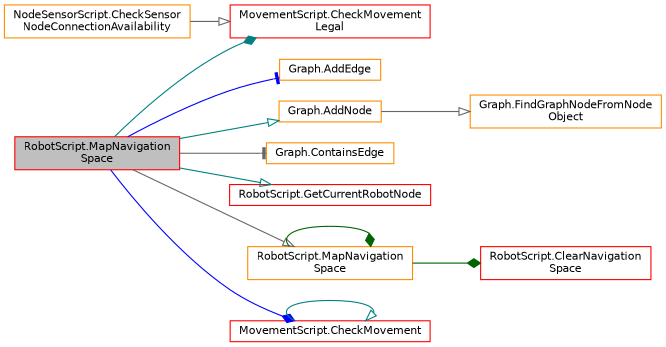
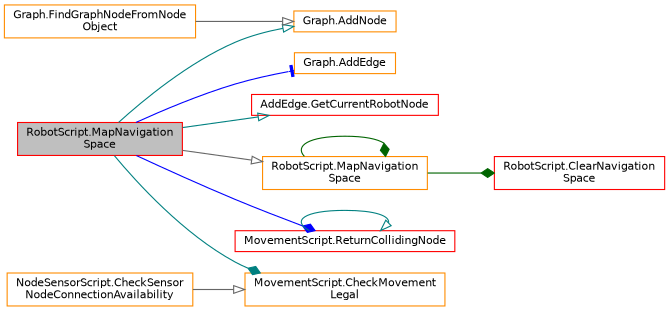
node "MovementScript.CheckMovement Legal": color red -> darkorange
edge "Graph.AddNode" -> "Graph.FindGraphNodeFromNode Object": reversed
node "Graph.ContainsEdge": removed
node "RobotScript.GetCurrentRobotNode": label "RobotScript.GetCurrentRobotNode" -> "AddEdge.GetCurrentRobotNode"
node "MovementScript.CheckMovement": label "MovementScript.CheckMovement" -> "MovementScript.ReturnCollidingNode"
